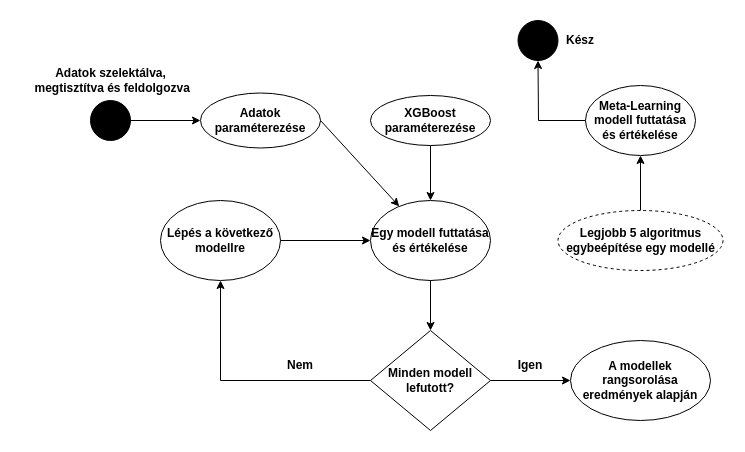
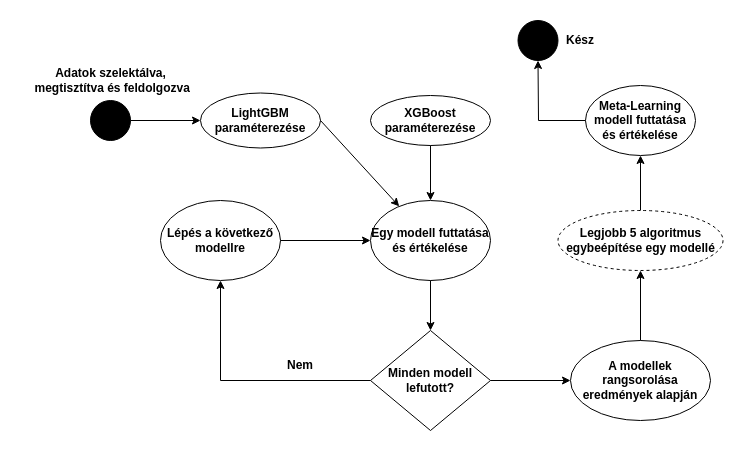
node "Adatok paraméterezése": label "Adatok paraméterezése" -> "LightGBM paraméterezése"
edge "A modellek rangsorolása eredmények alapján" -> "Legjobb 5 algoritmus egybeépítése egy modellé": added
node "Igen": removed
